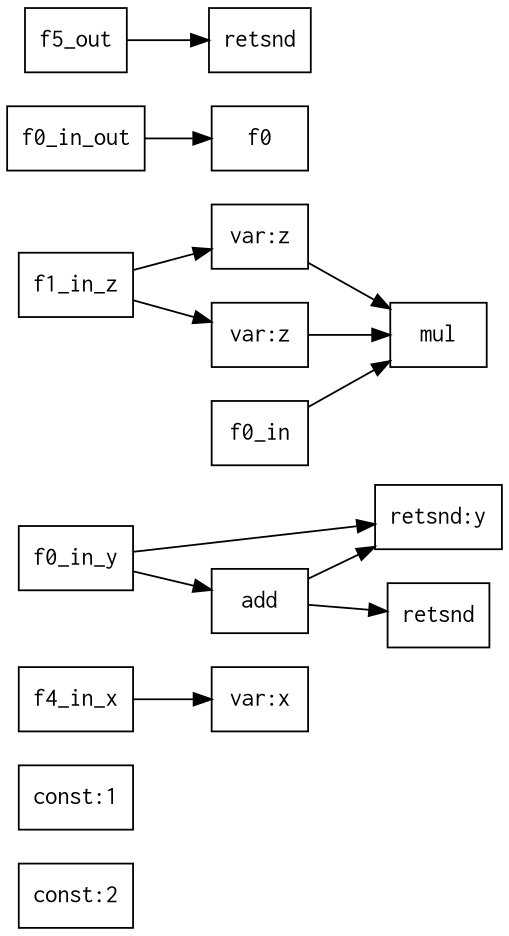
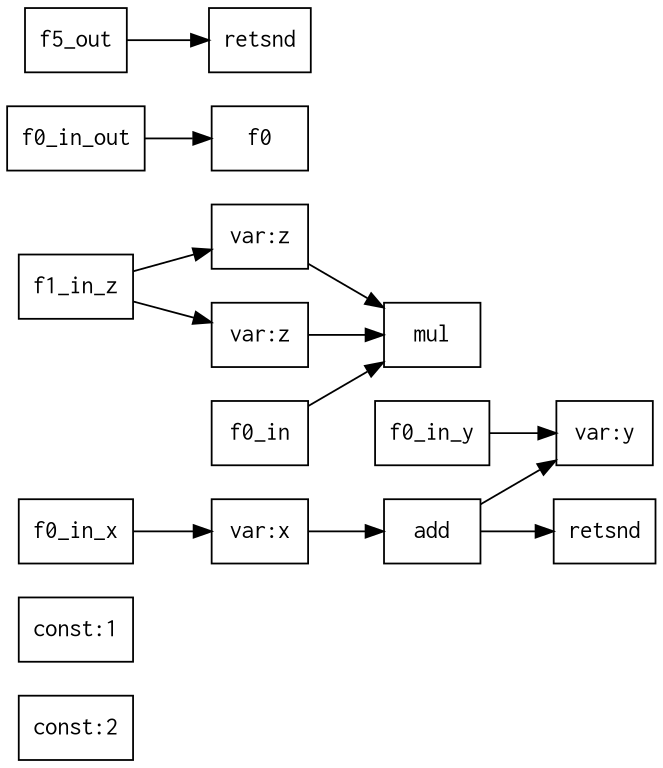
node "retsnd:y": label "retsnd:y" -> "var:y"
edge "f0_in_y" -> "add": now "var:x" -> "add"
node "f4_in_x": label "f4_in_x" -> "f0_in_x"
